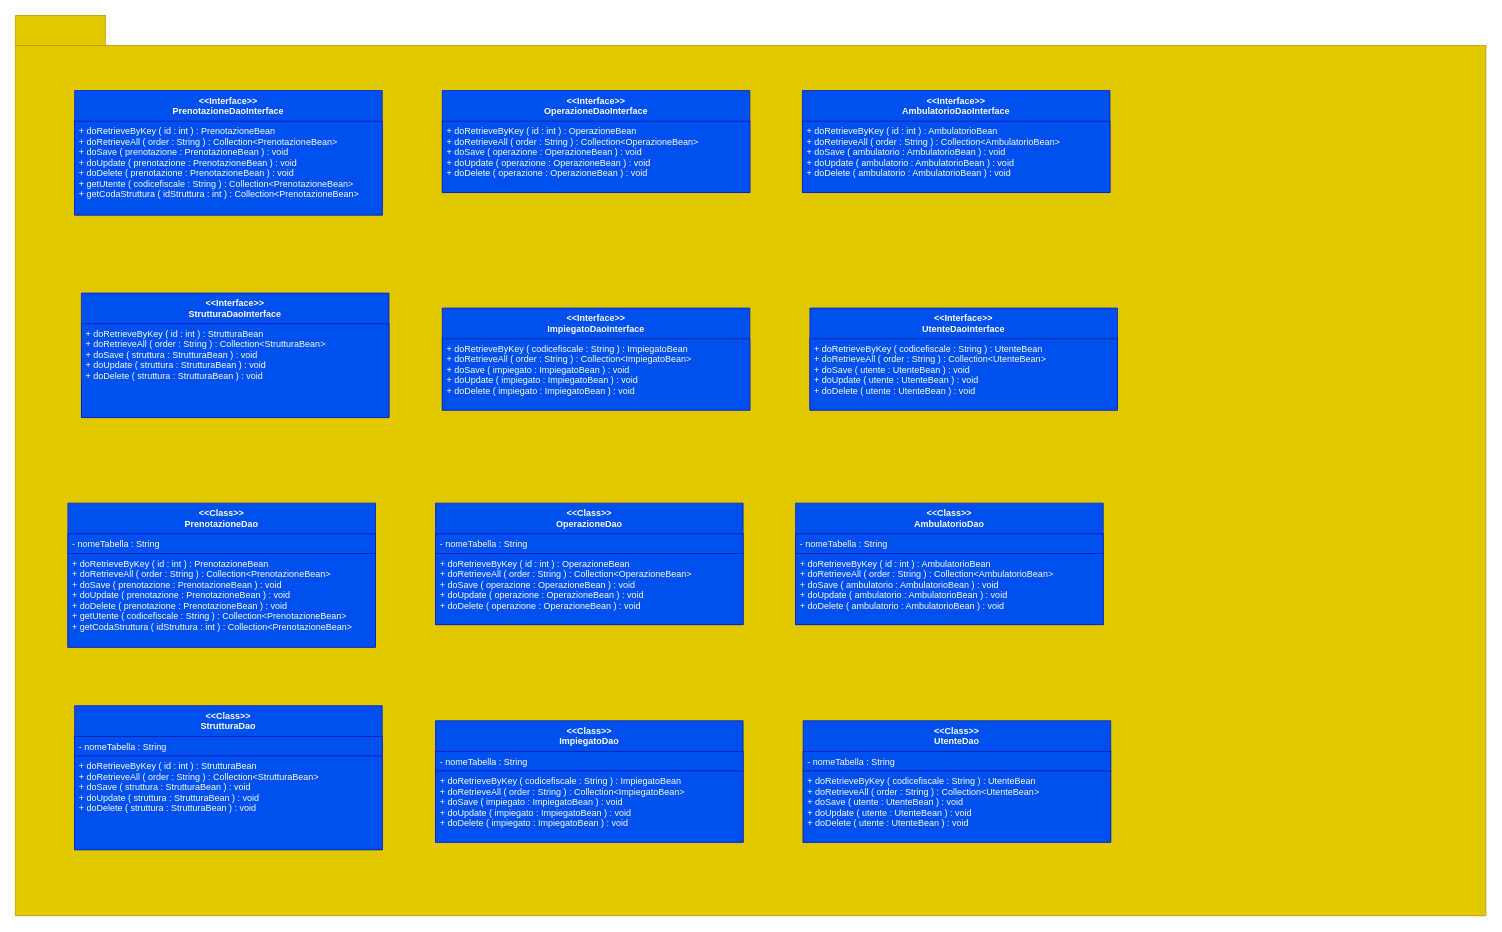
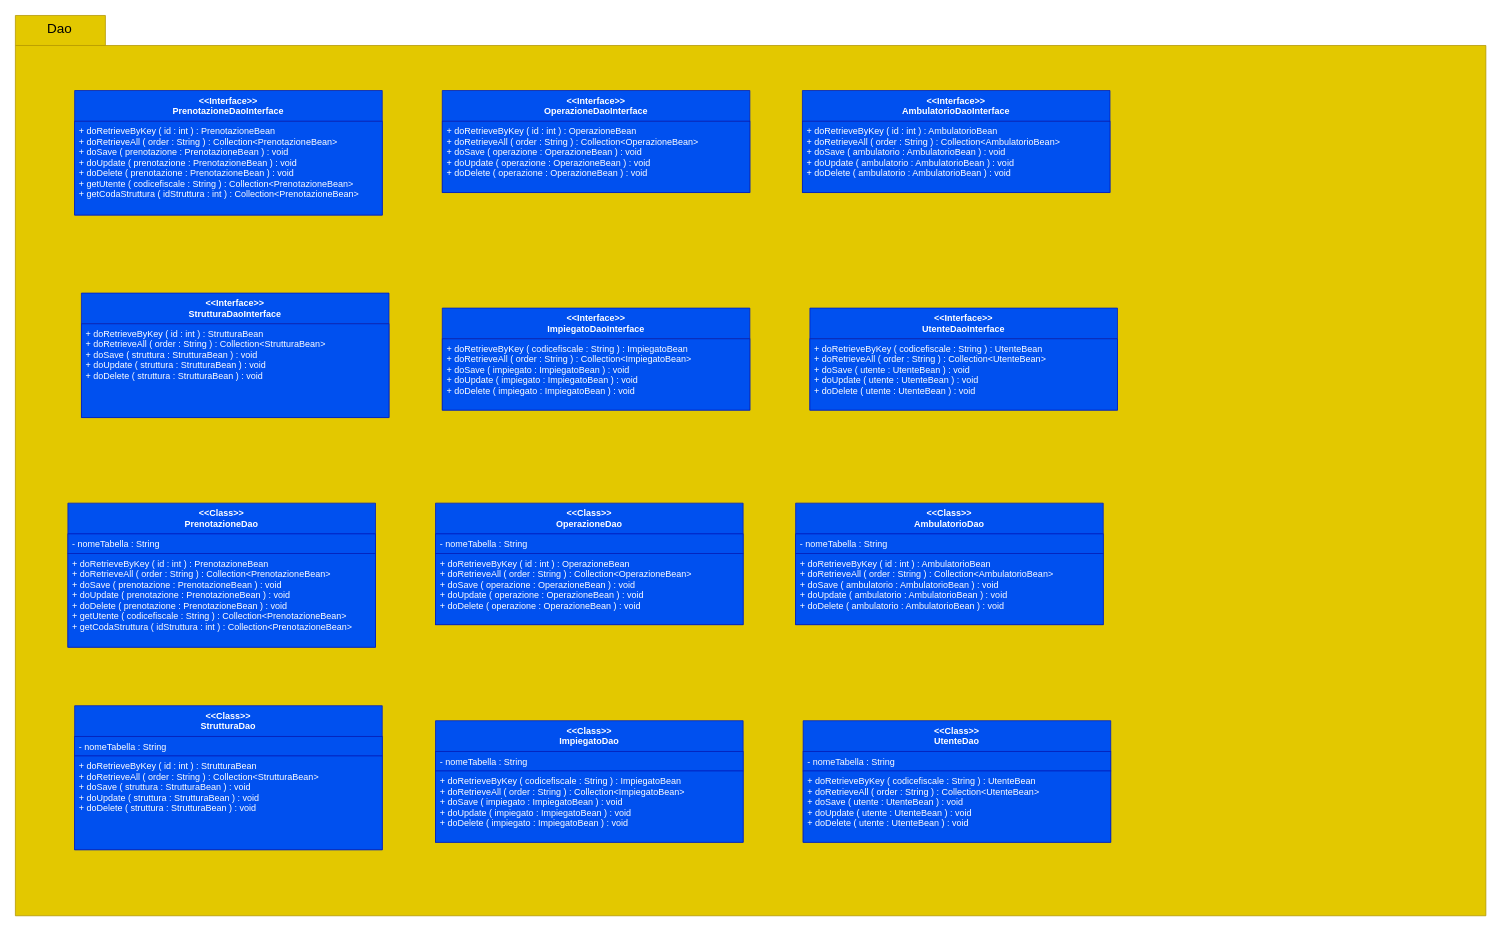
node "Dao": added
